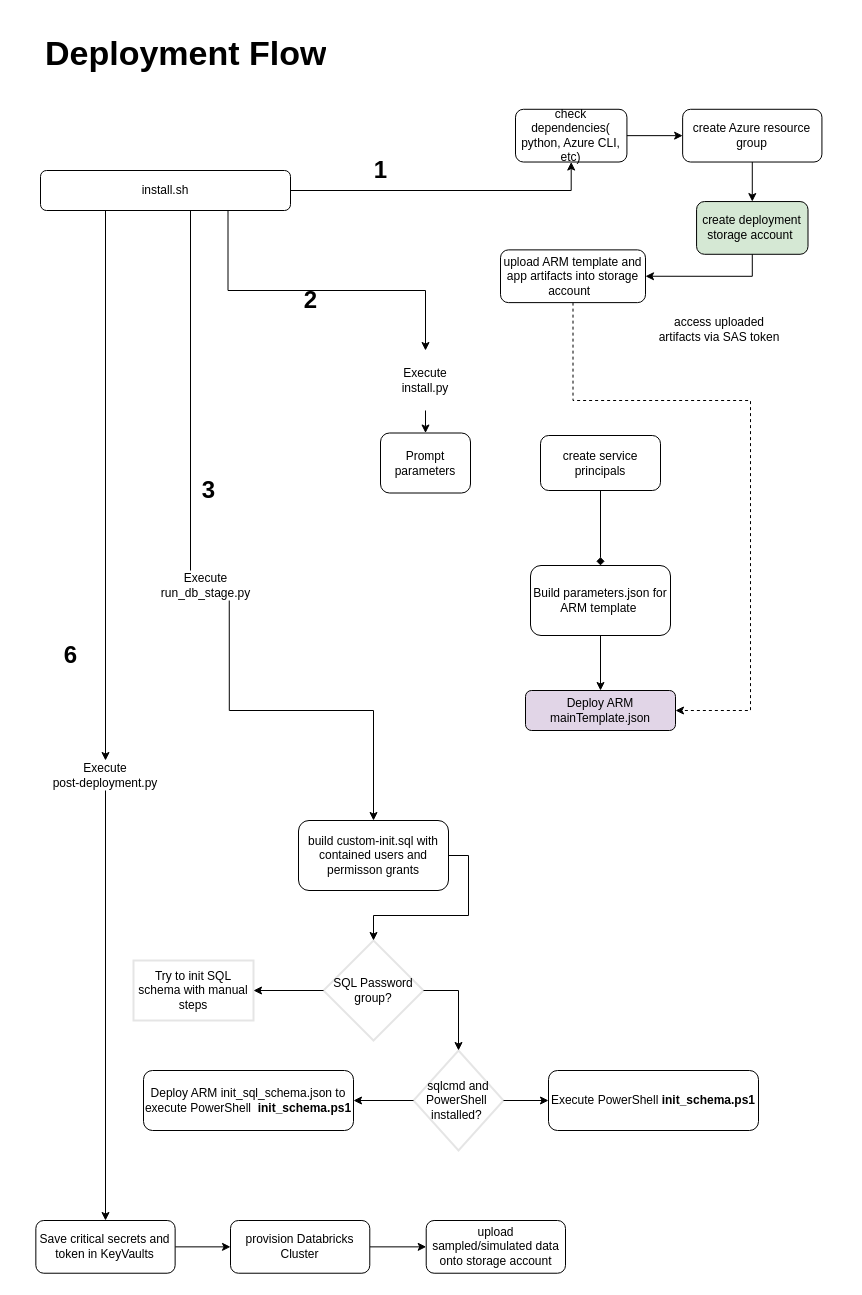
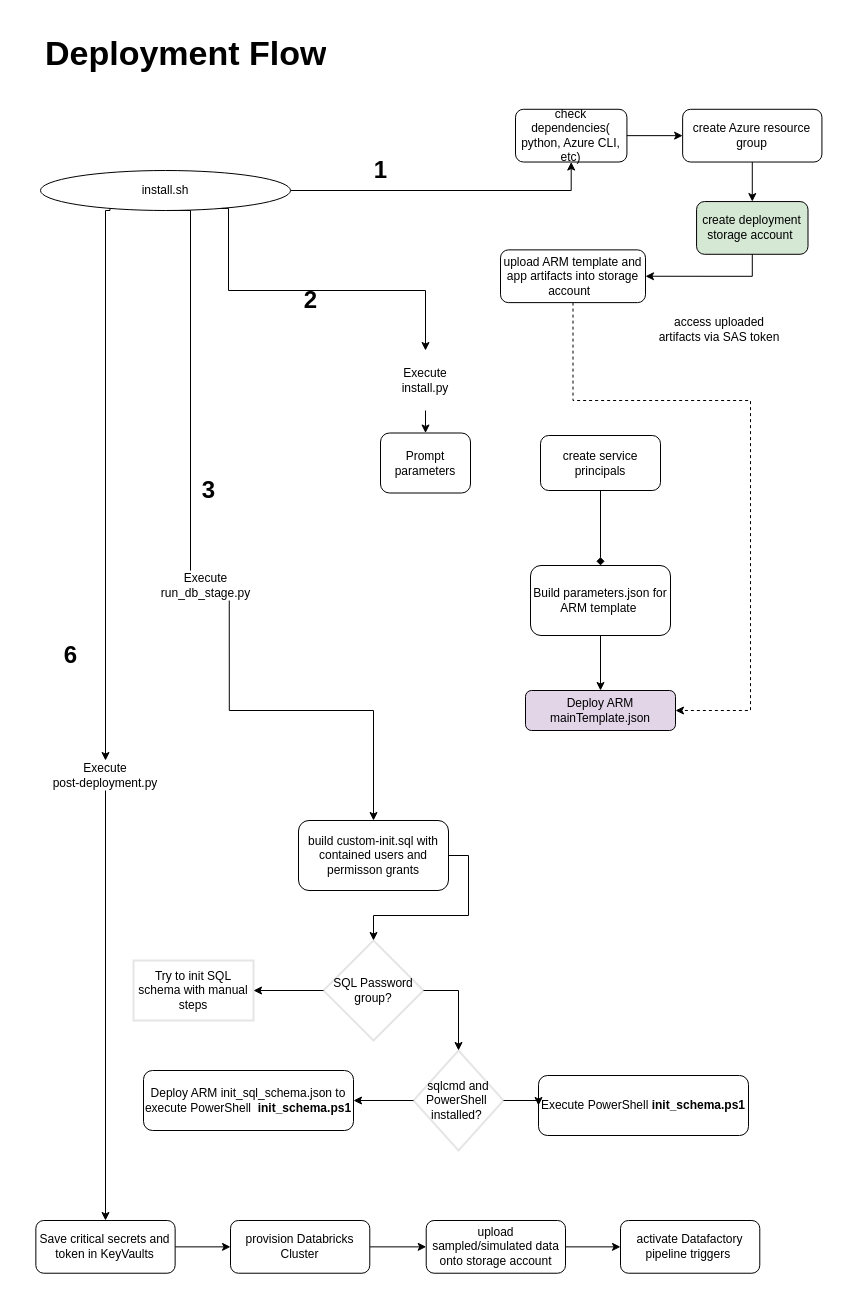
node "install.sh": shape rounded rectangle -> ellipse
node "Execute PowerShell init_schema.ps1": moved (654, 1101) -> (644, 1106)
edge "upload sampled/simulated data onto storage account" -> "activate Datafactory pipeline triggers": added
node "activate Datafactory pipeline triggers": added
